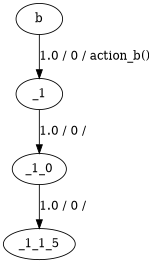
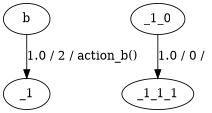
edge "b" -> "_1": label "1.0 / 0 / action_b()" -> "1.0 / 2 / action_b()"
edge "_1" -> "_1_0": removed, label "1.0 / 0 /"
node "_1_1_5": label "_1_1_5" -> "_1_1_1"
